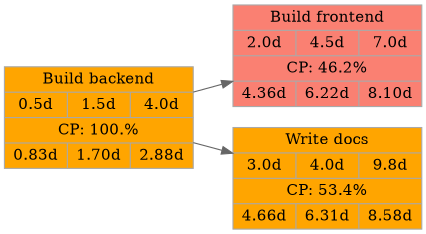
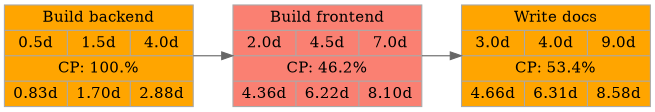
edge "Build backend" -> "Write docs": now "Build frontend" -> "Write docs"
node "Write docs": text "9.8d" -> "9.0d"
